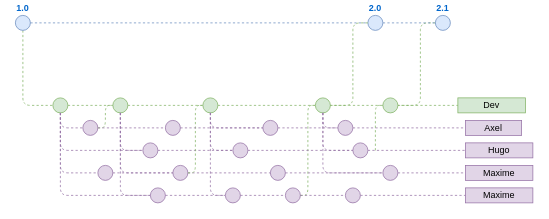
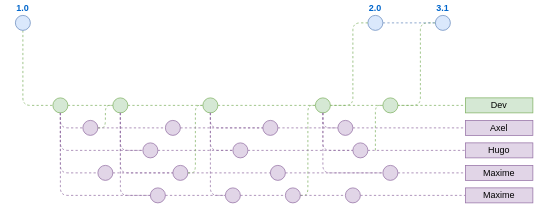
node "2.1": label "2.1" -> "3.1"
edge "1.0" -- "2.0": removed
node "Dev": moved (492, 105) -> (499, 105)
node "Axel": size 56x15 -> 68x15
